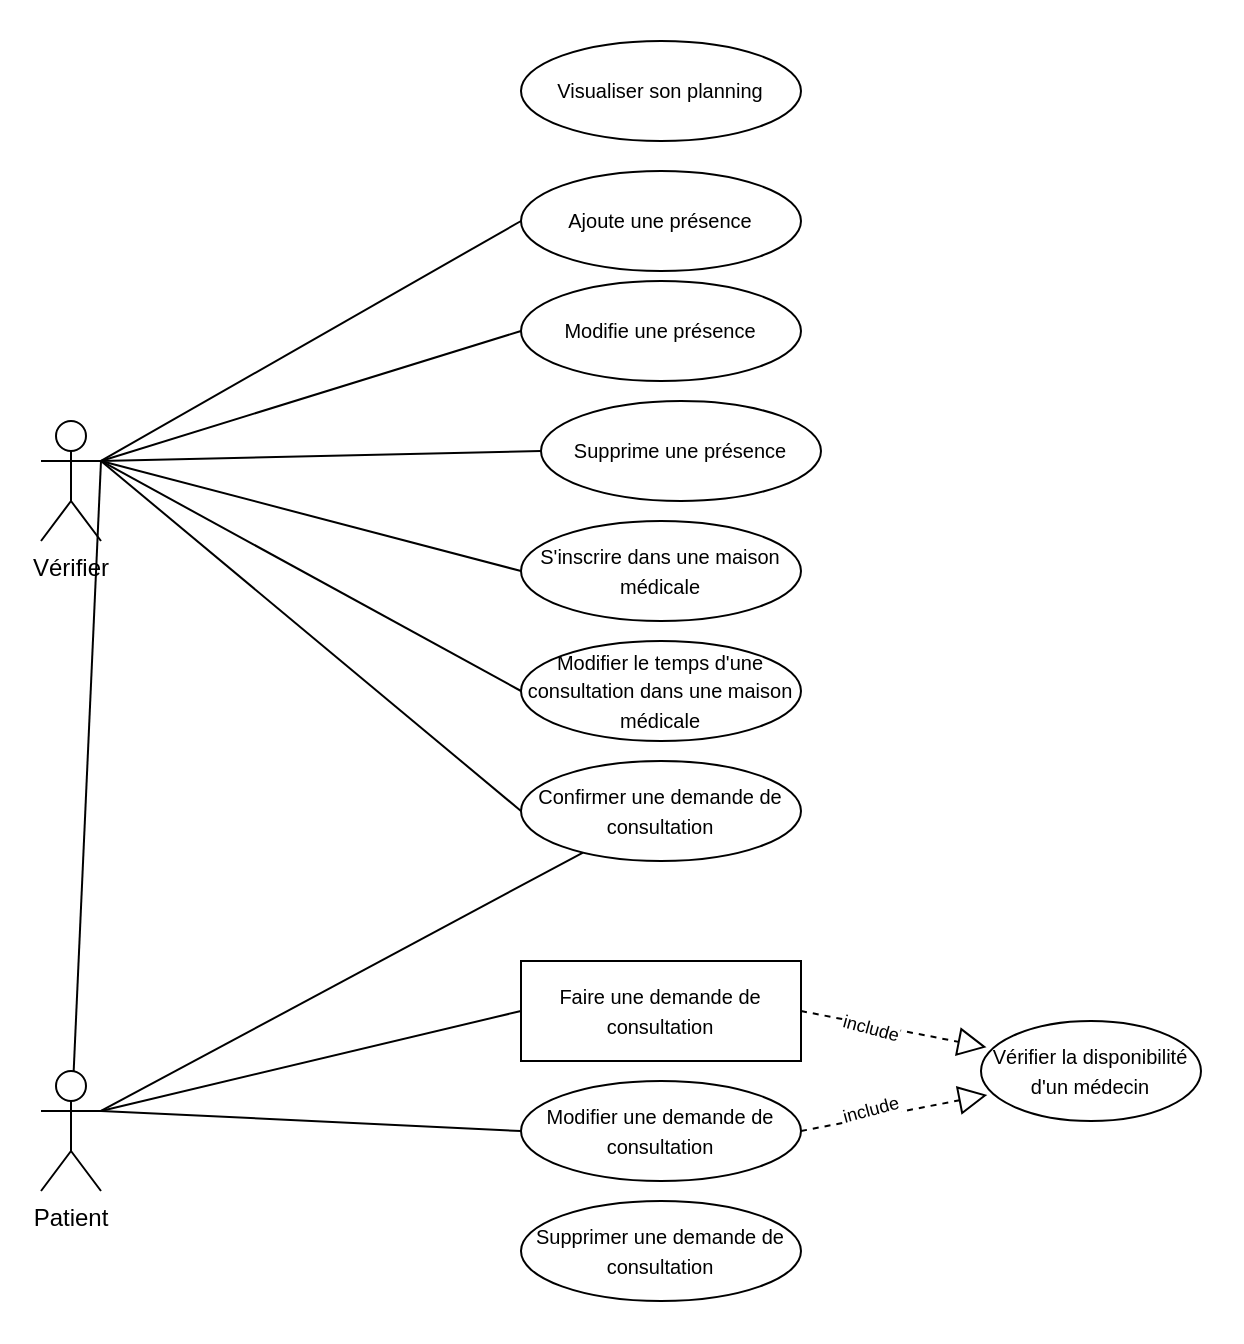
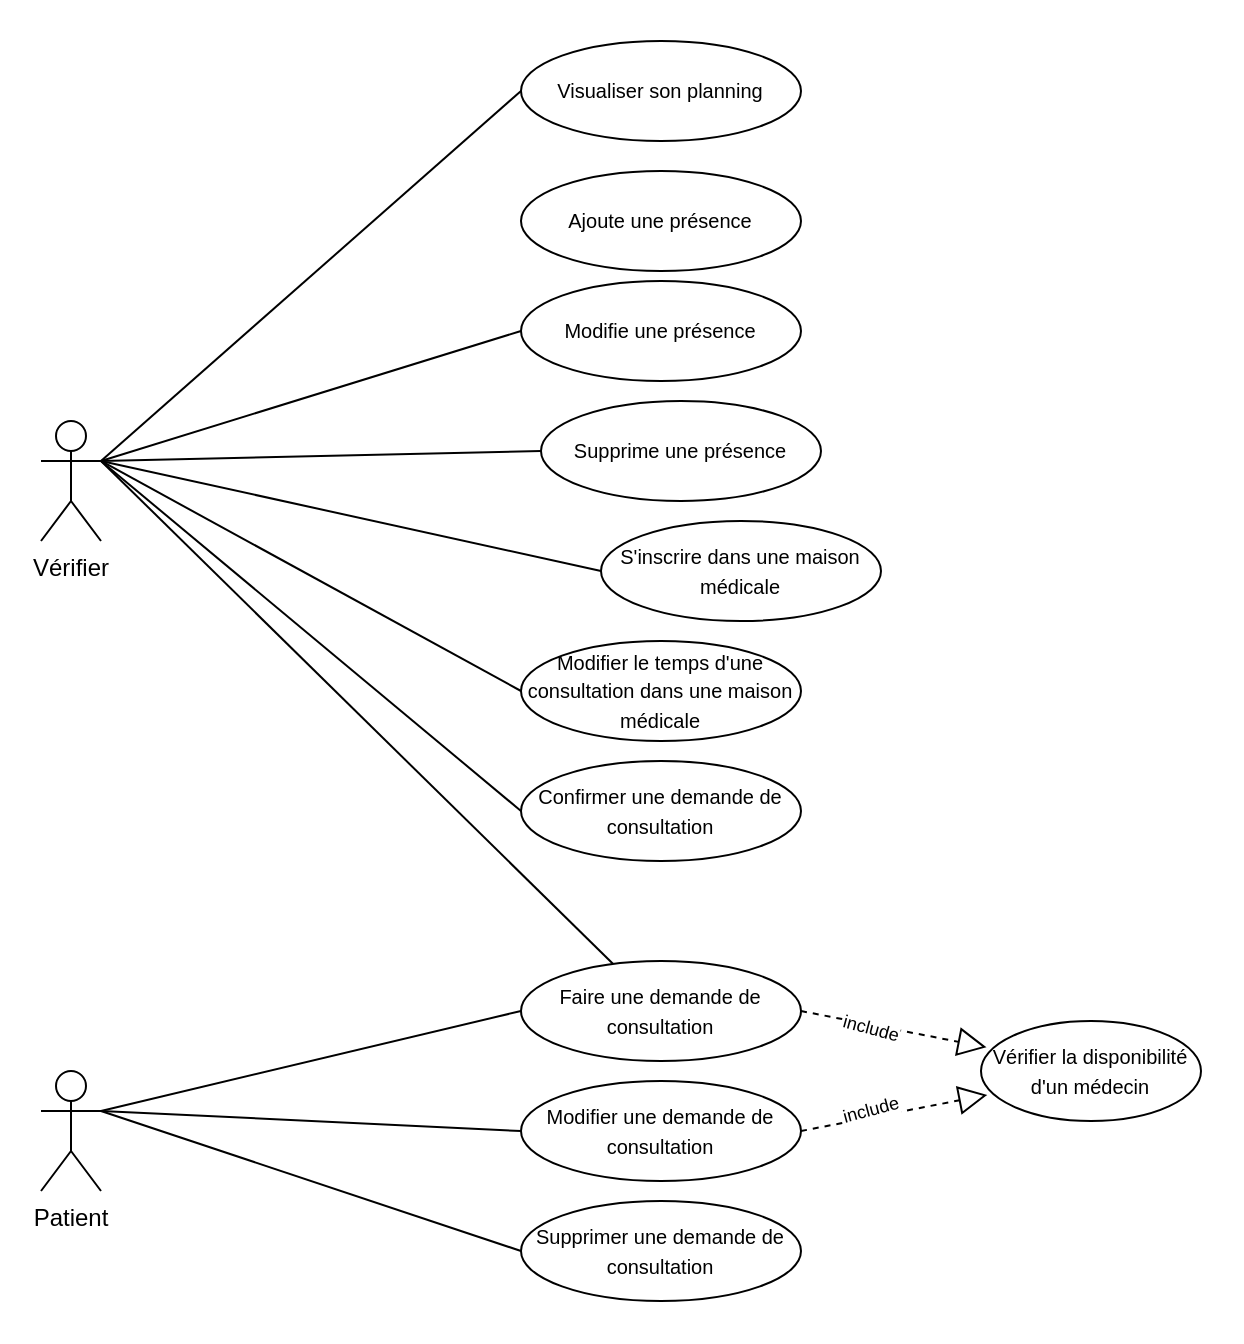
edge "Ajoute une présence" -- "Vérifier": now "Faire une demande de consultation" -- "Vérifier"
node "S'inscrire dans une maison médicale": moved (661, 571) -> (741, 571)
edge "Vérifier" -- "Patient": now "Vérifier" -- "Visualiser son planning"
edge "Confirmer une demande de consultation" -- "Patient": now "Supprimer une demande de consultation" -- "Patient"
node "Faire une demande de consultation": shape rectangle -> ellipse
